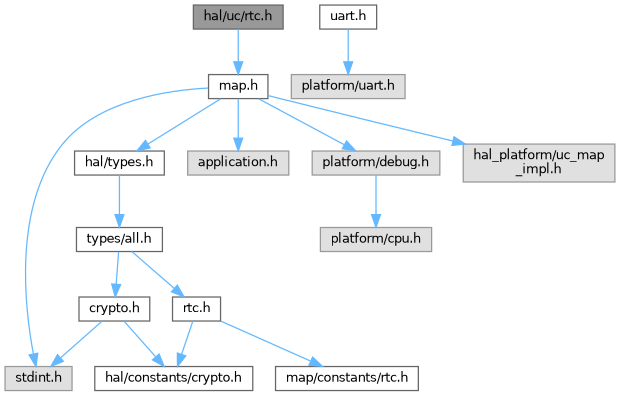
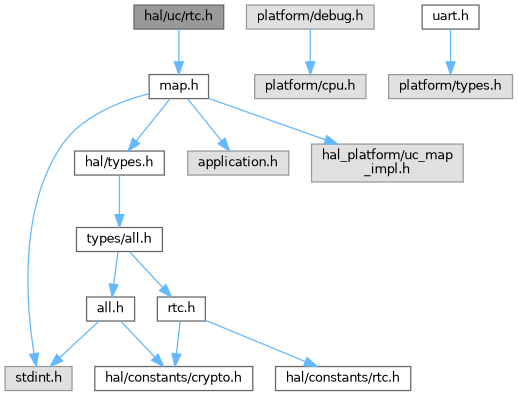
node "platform/uart.h": label "platform/uart.h" -> "platform/types.h"
edge "map.h" -> "platform/debug.h": removed
node "crypto.h": label "crypto.h" -> "all.h"
node "map/constants/rtc.h": label "map/constants/rtc.h" -> "hal/constants/rtc.h"
